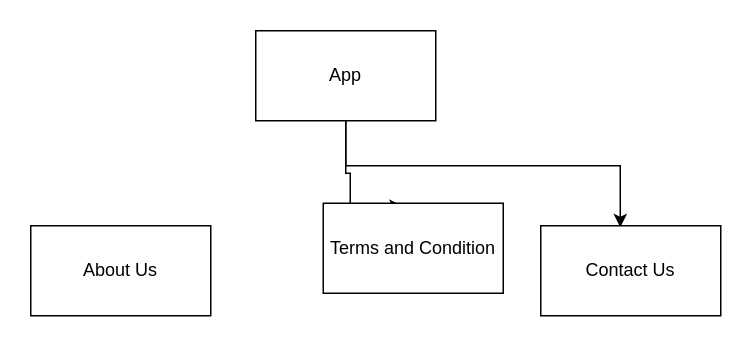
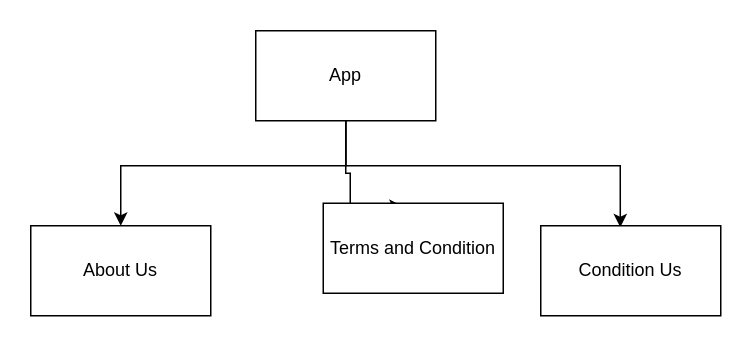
edge "App" -> "About Us": added
node "Contact Us": label "Contact Us" -> "Condition Us"
